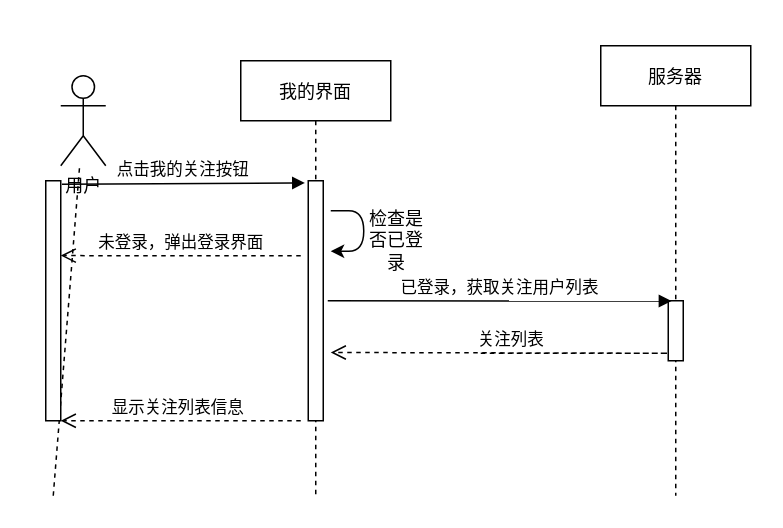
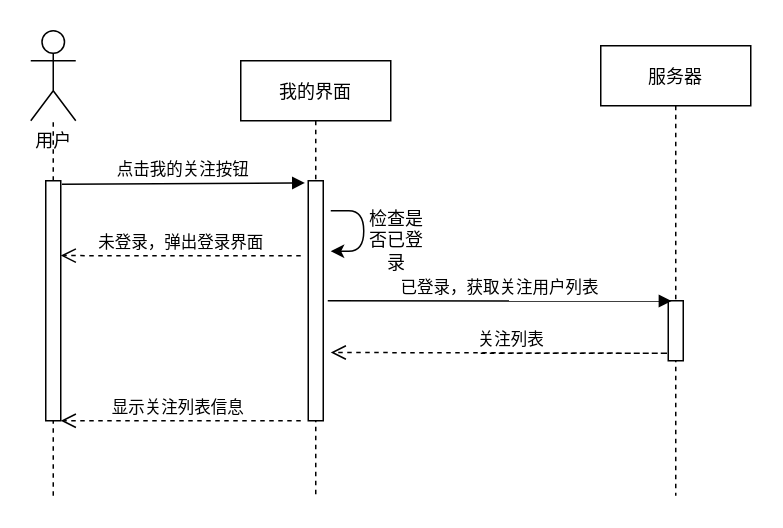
node "用户": moved (83, 121) -> (53, 76)
